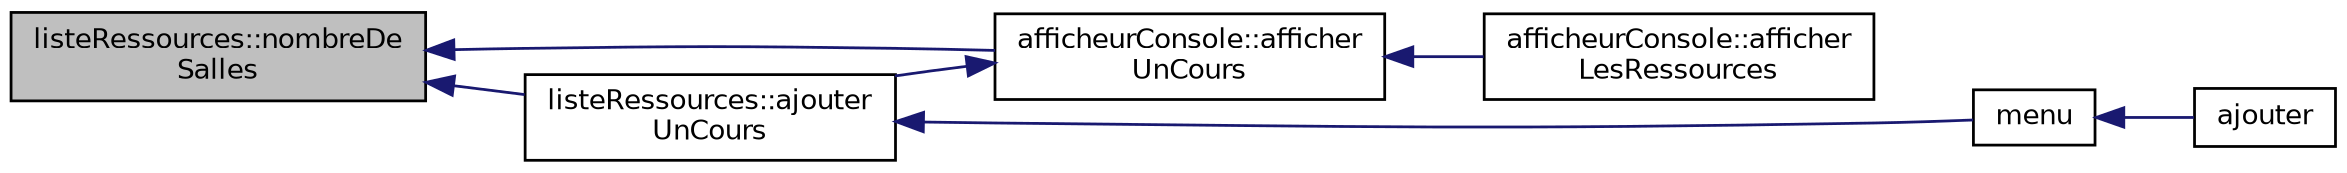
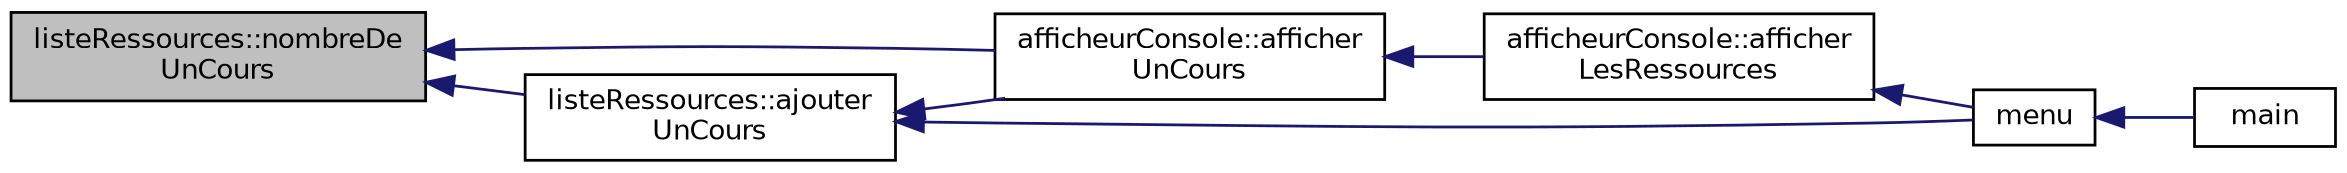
node "listeRessources::nombreDe Salles": label "listeRessources::nombreDe Salles" -> "listeRessources::nombreDe UnCours"
edge "listeRessources::ajouter UnCours" -> "afficheurConsole::afficher UnCours": reversed
edge "menu" -> "afficheurConsole::afficher LesRessources": added
node "ajouter": label "ajouter" -> "main"
